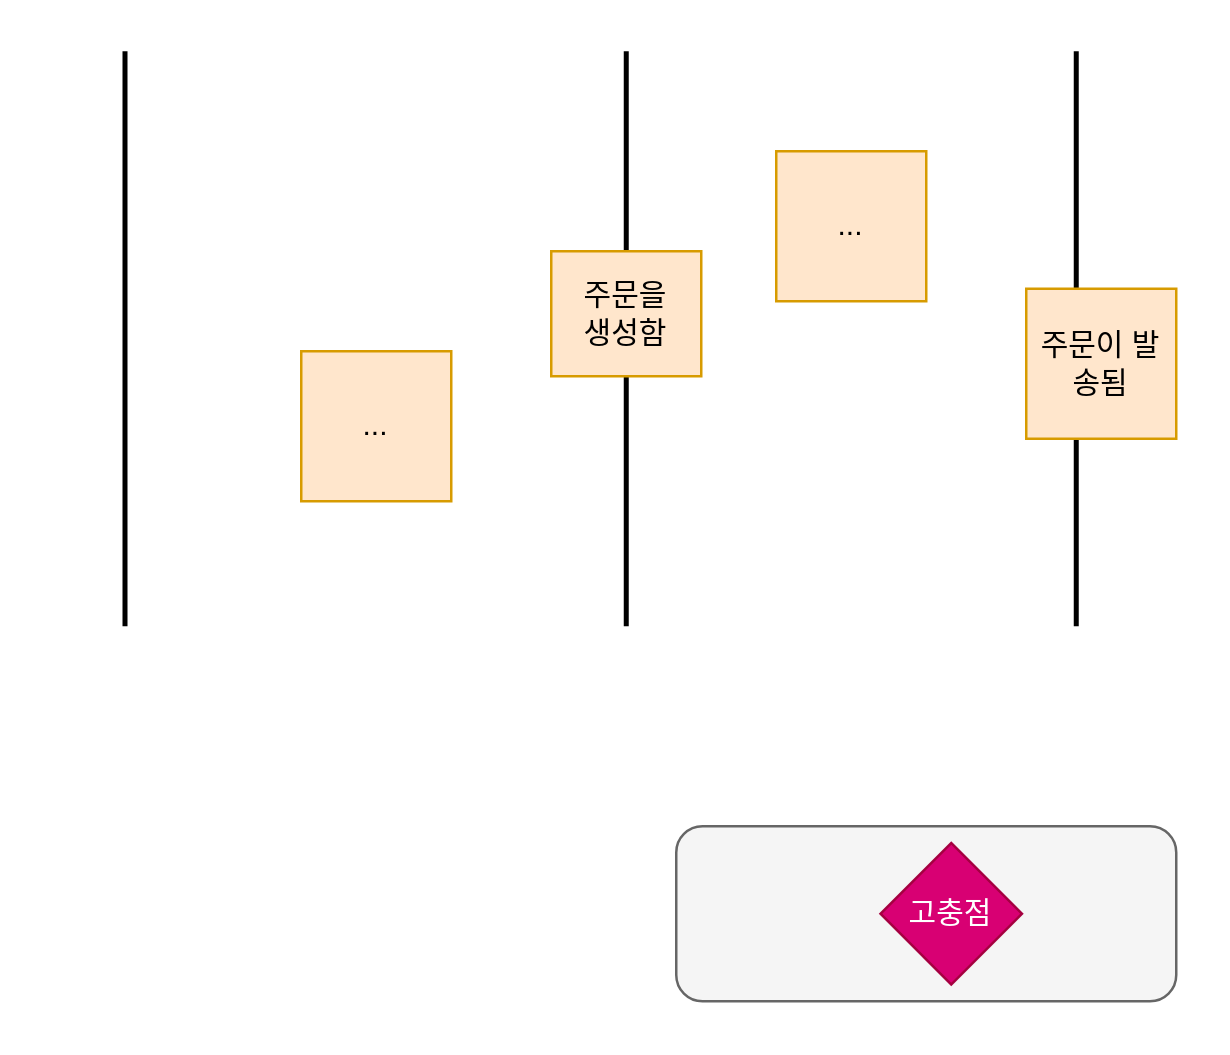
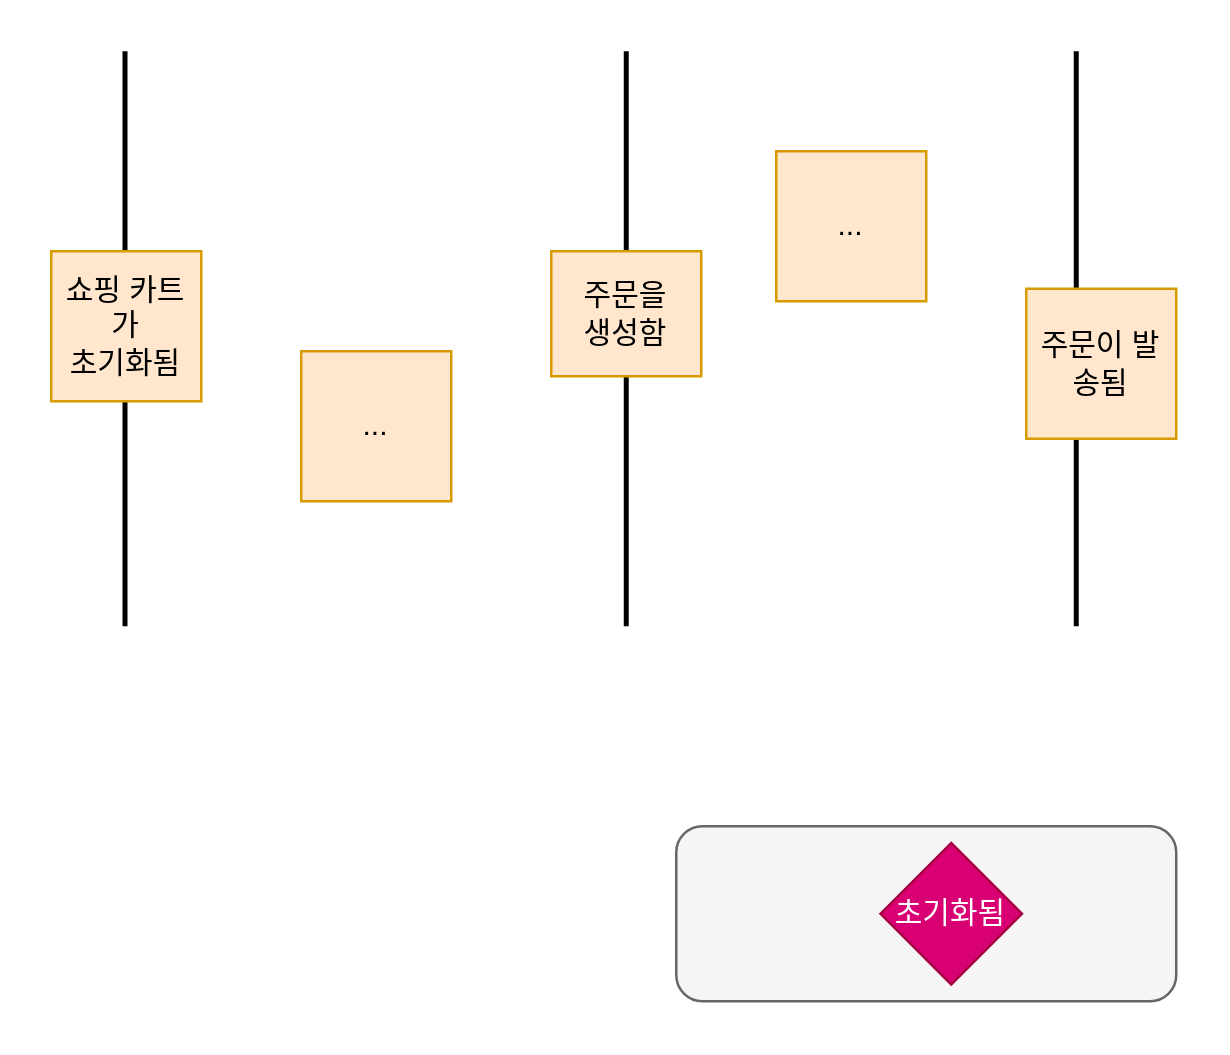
node "쇼핑 카트가 초기화됨": added
node "고충점": label "고충점" -> "초기화됨"
